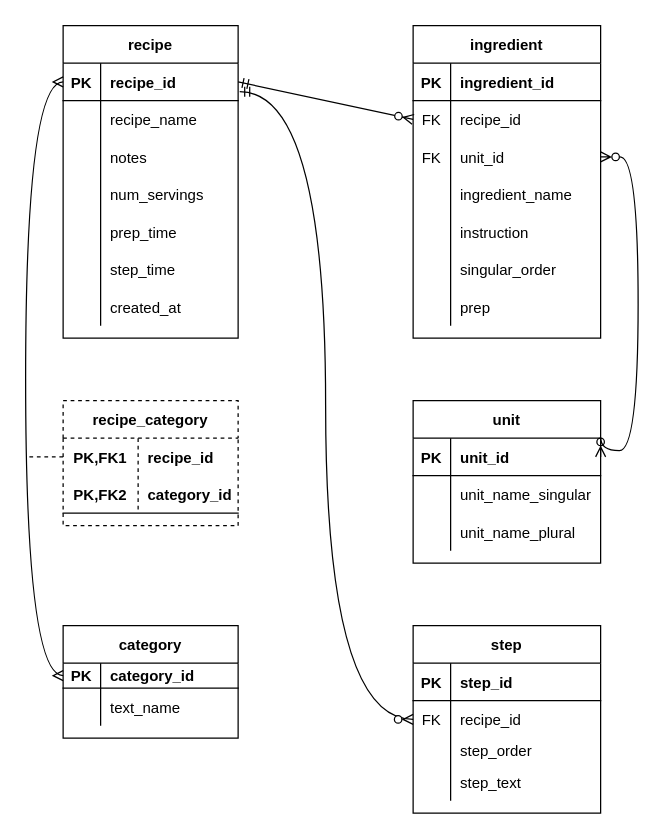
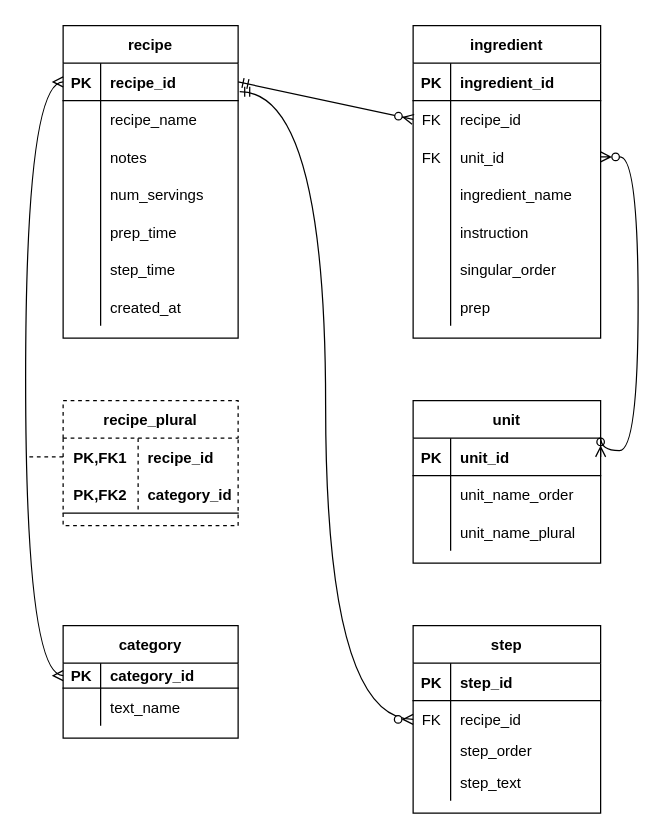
node "recipe_category": label "recipe_category" -> "recipe_plural"
node "unit_name_singular": label "unit_name_singular" -> "unit_name_order"
